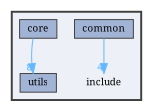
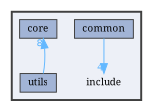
edge "core" -> "utils": reversed
